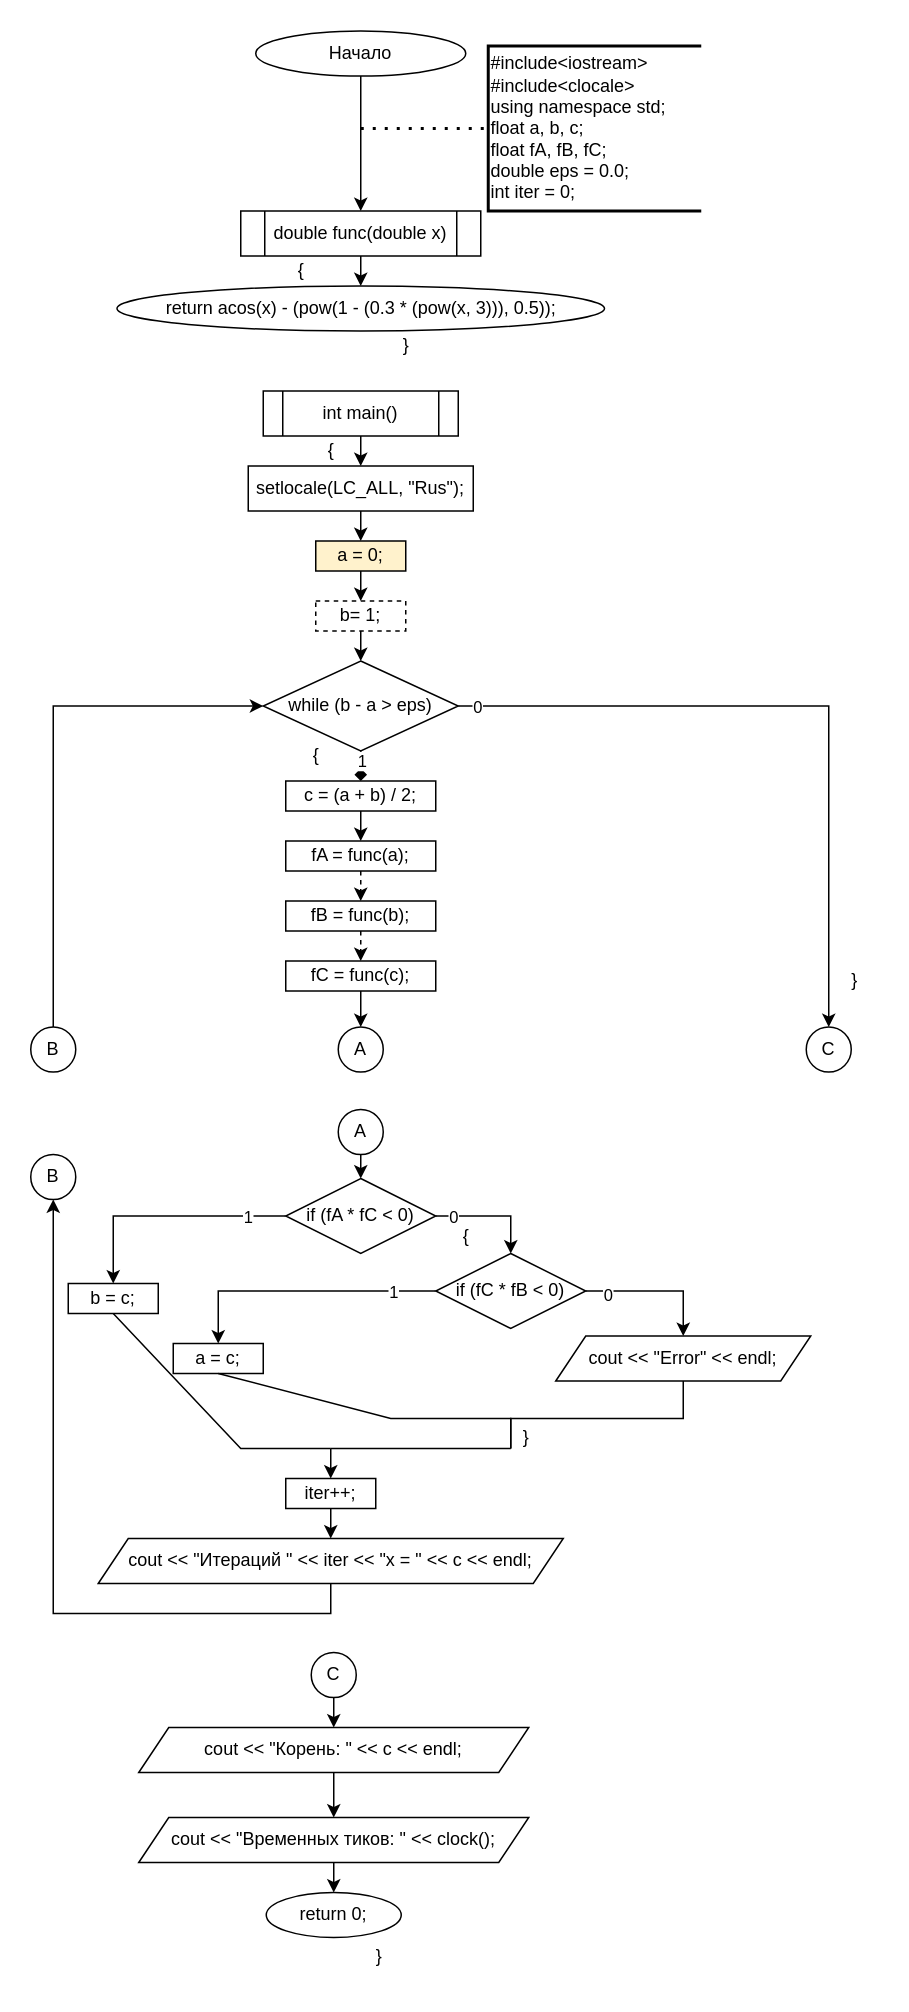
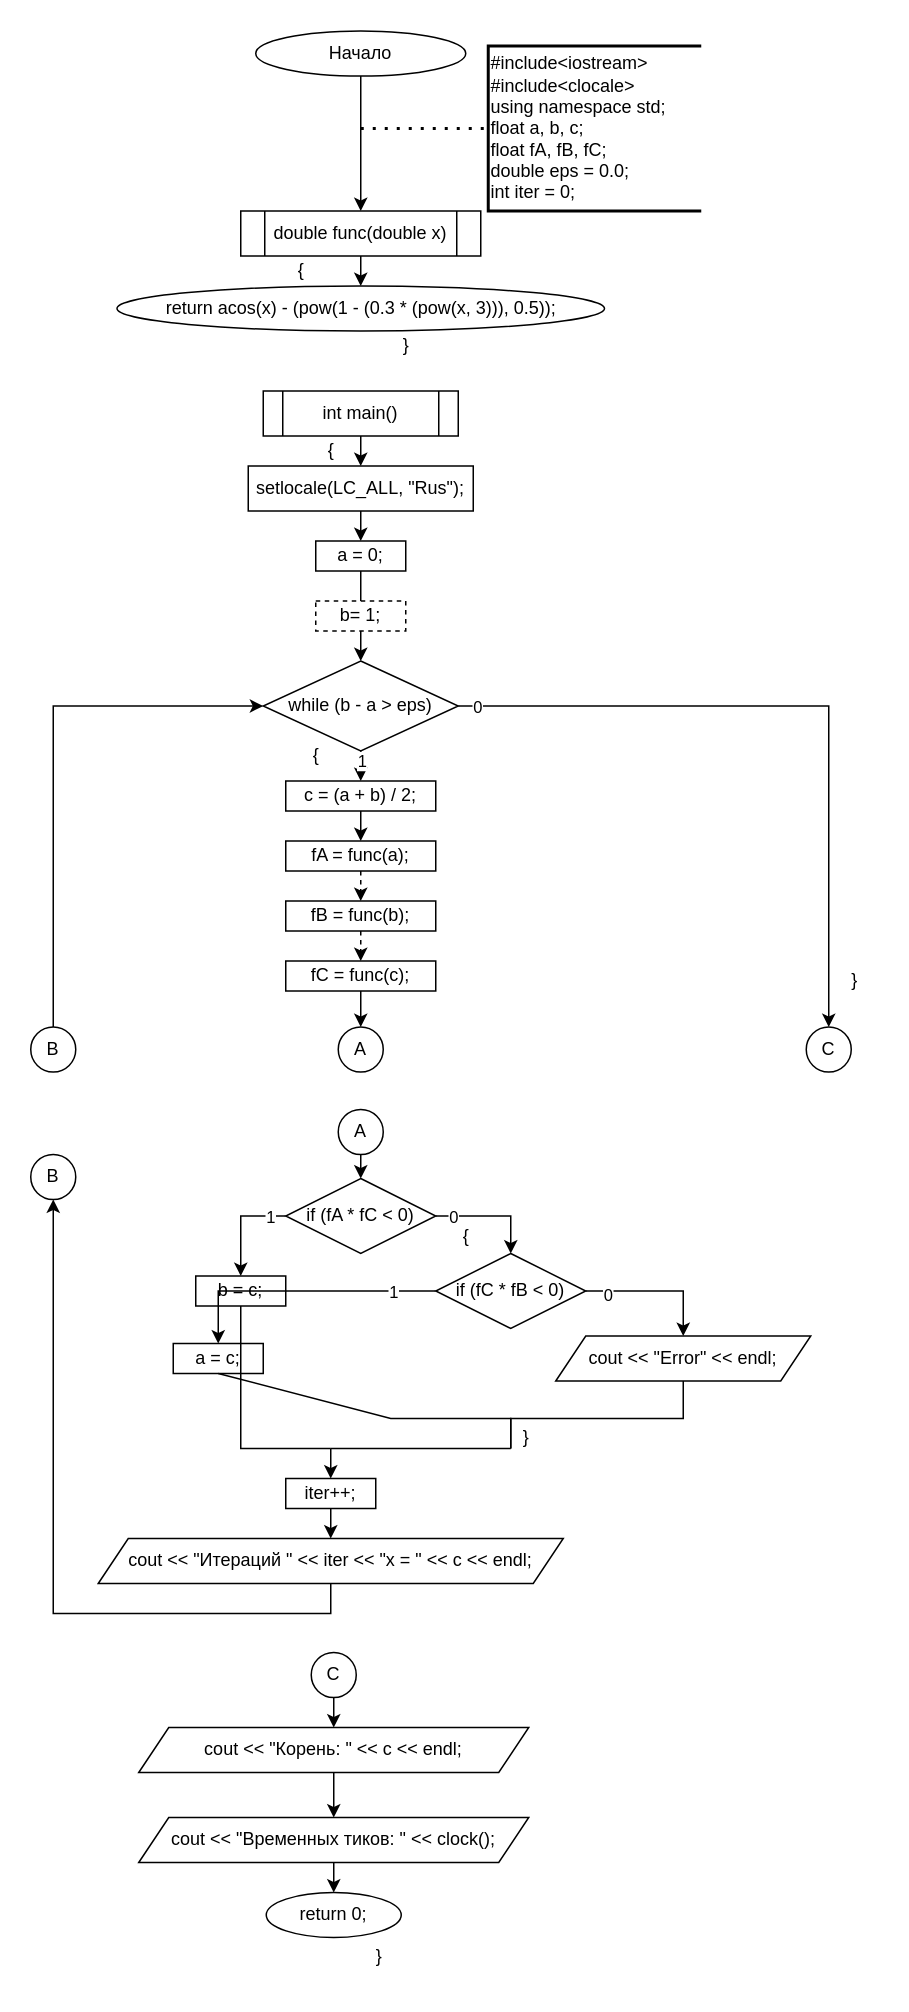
node "a = 0;": fillcolor #fff2cc -> #ffffff
edge "a = 0;" -> "b= 1;": arrowhead classic -> none
edge "while (b - a > eps)" -> "c = (a + b) / 2;": arrowhead diamond -> classic
node "b = c;": moved (113, 1298) -> (241, 1291)
